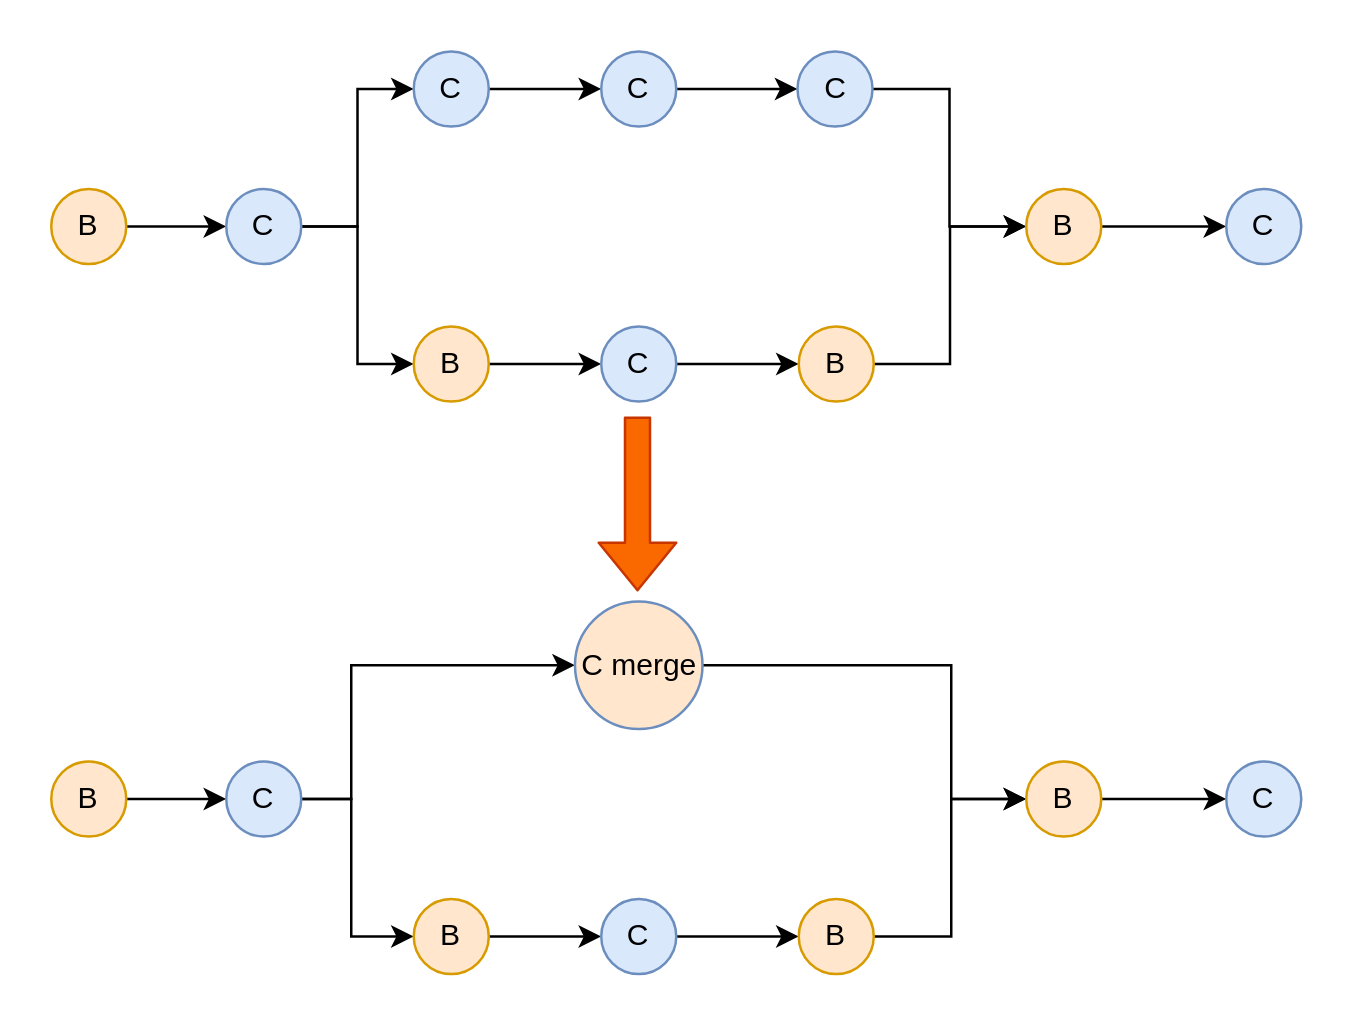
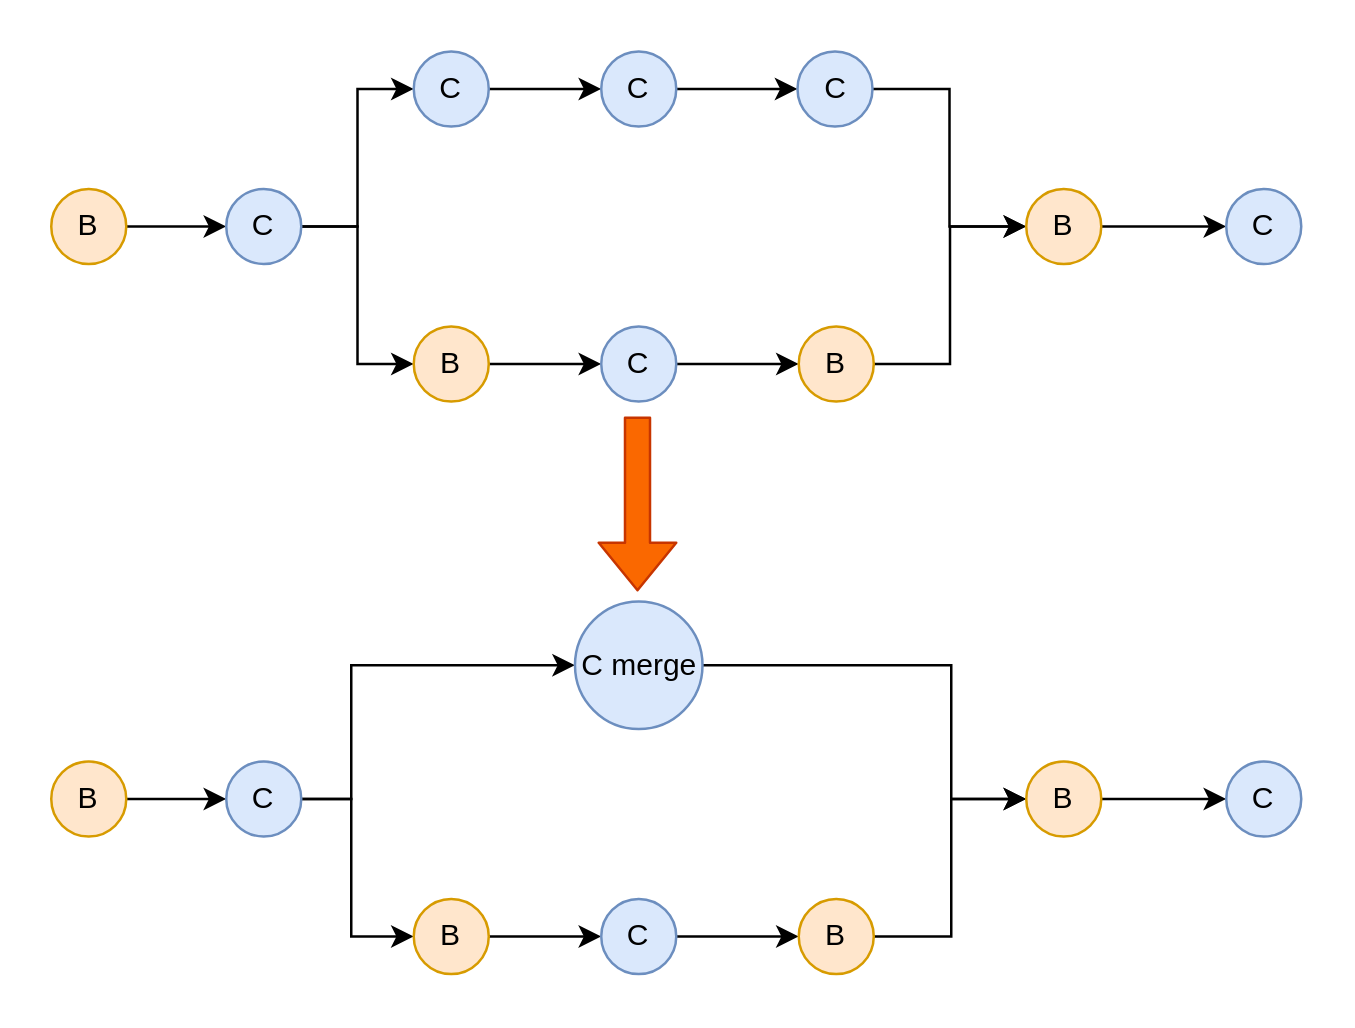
node "C merge": fillcolor #ffe6cc -> #dae8fc
